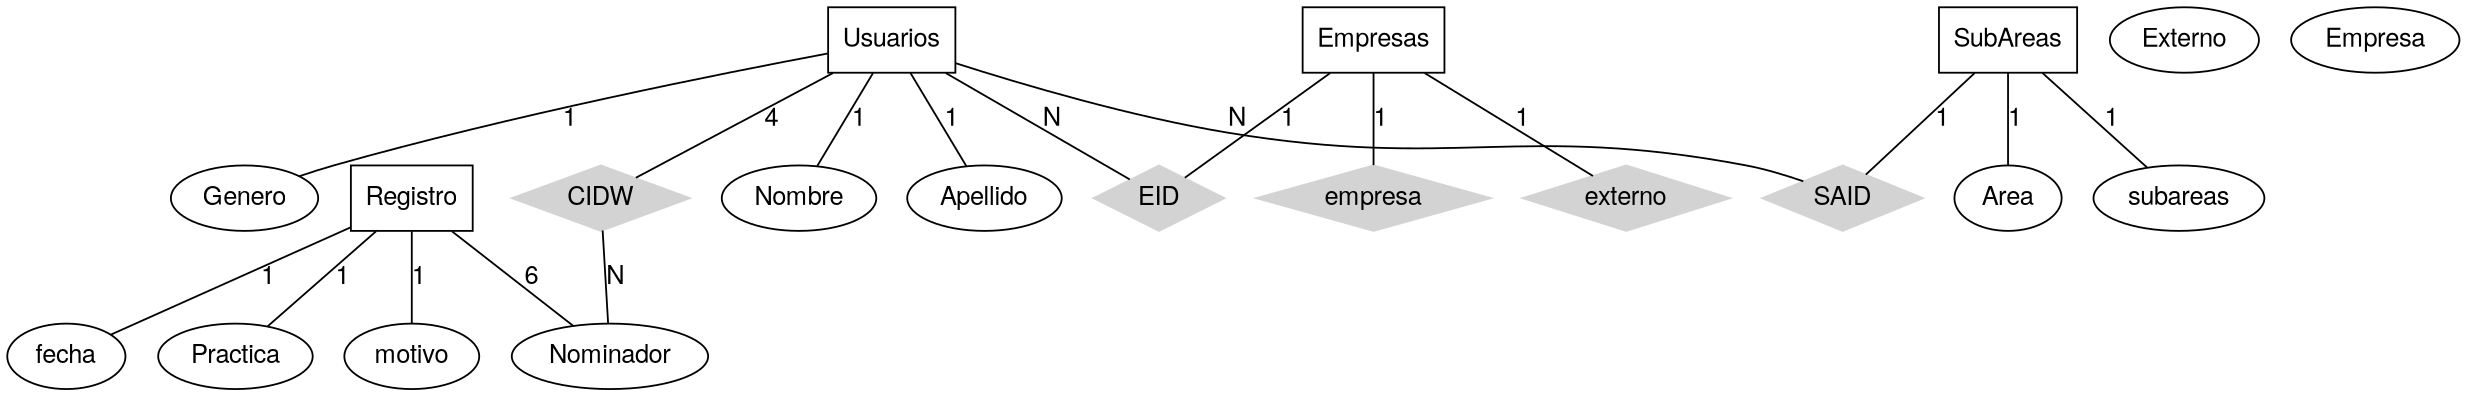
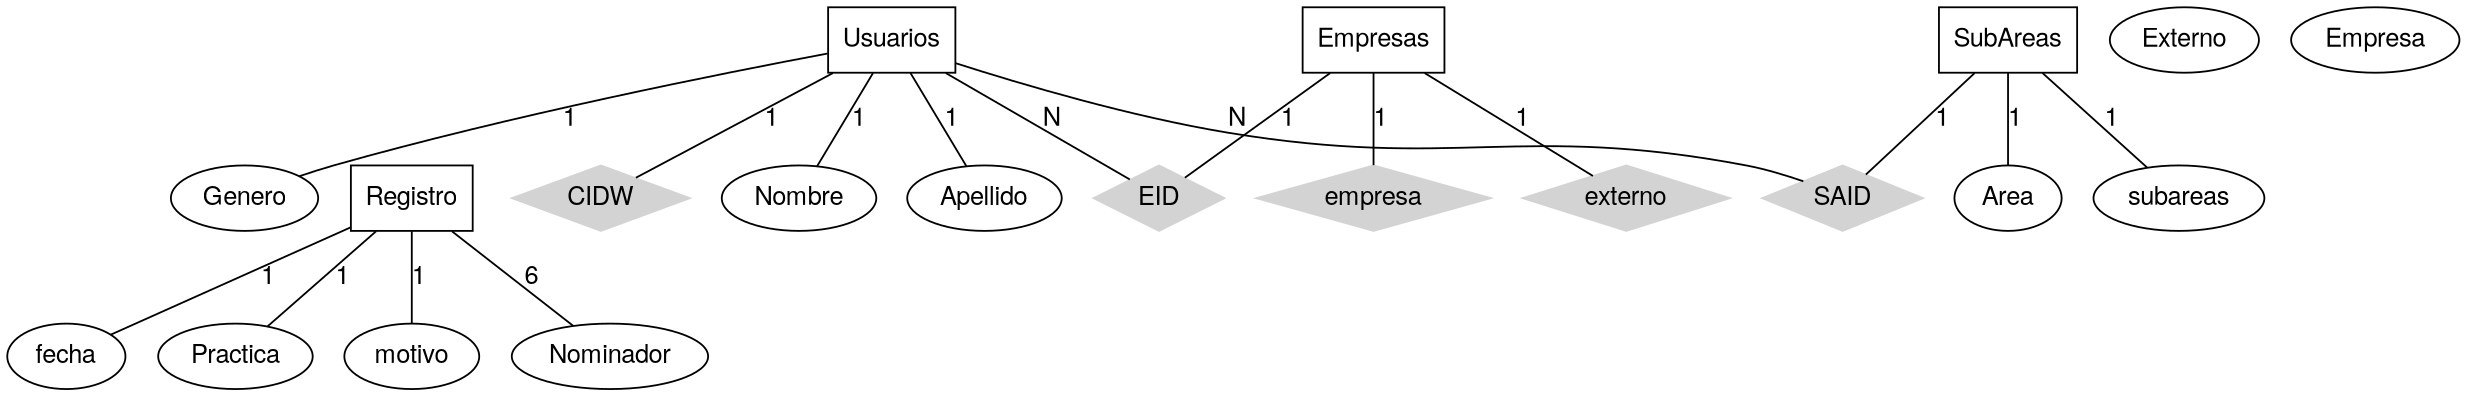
edge "Usuarios" -- "CIDW": label "4" -> "1"
edge "CIDW" -- "Nominador": removed, label "N"
